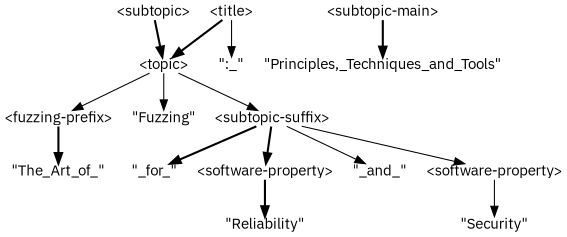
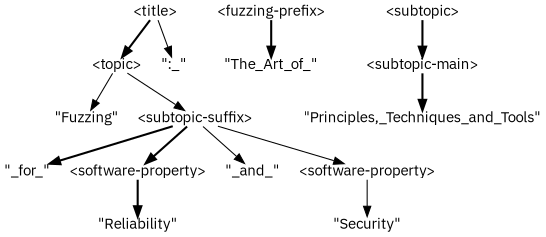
edge "<subtopic>" -> "<topic>": now "<subtopic>" -> "<subtopic-main>"
edge "<topic>" -> "<fuzzing-prefix>": removed
